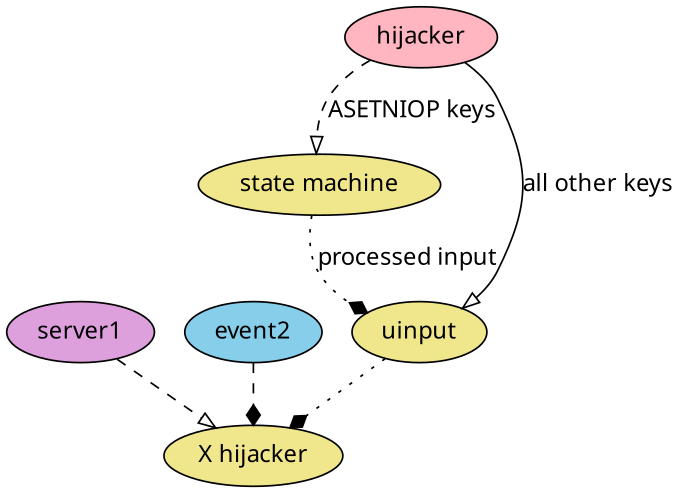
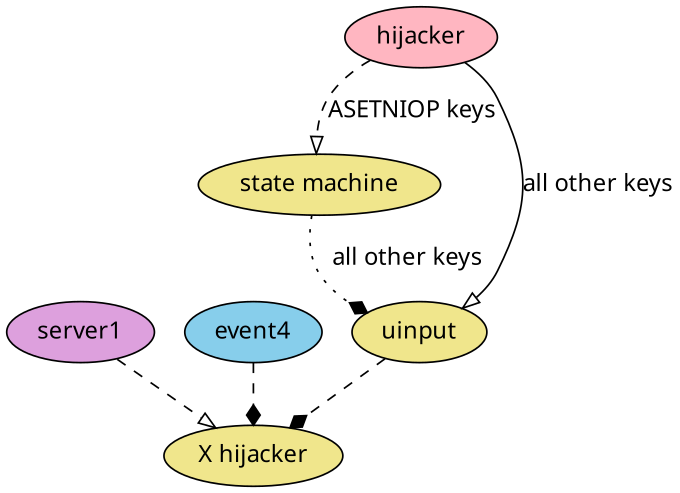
edge "state machine" -> "uinput": label "processed input" -> "all other keys"
node "event2": label "event2" -> "event4"
edge "uinput" -> "X hijacker": style dotted -> dashed
